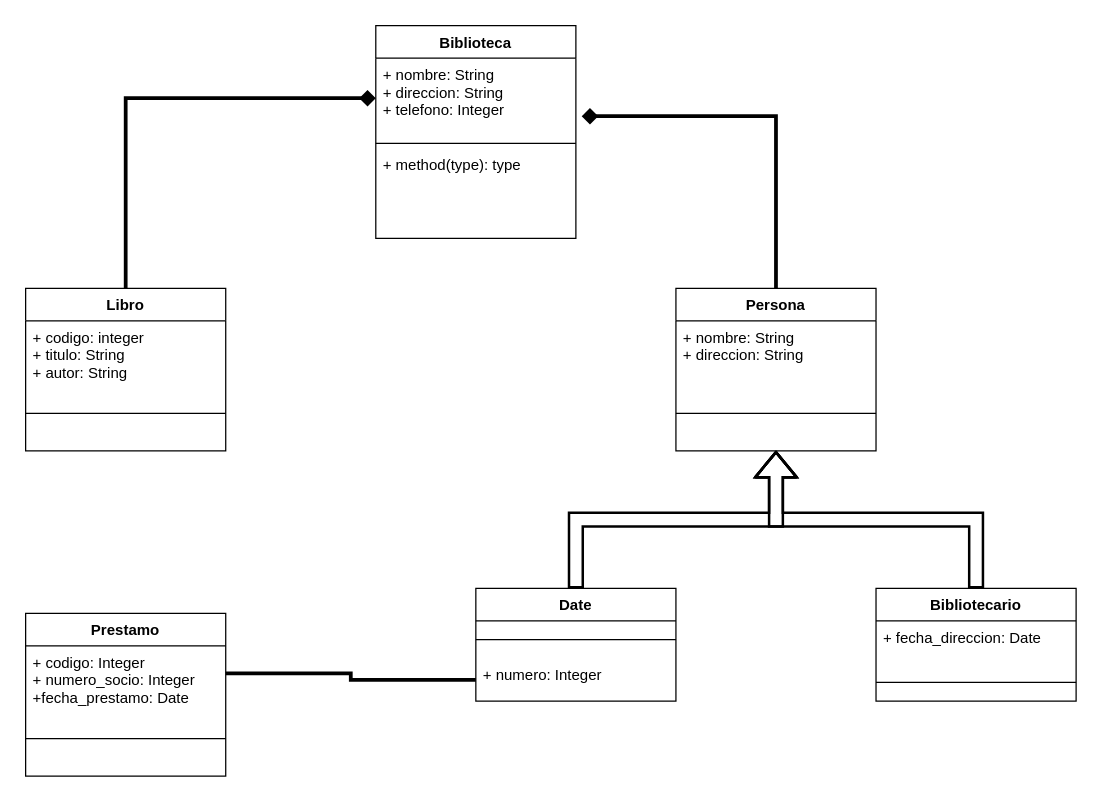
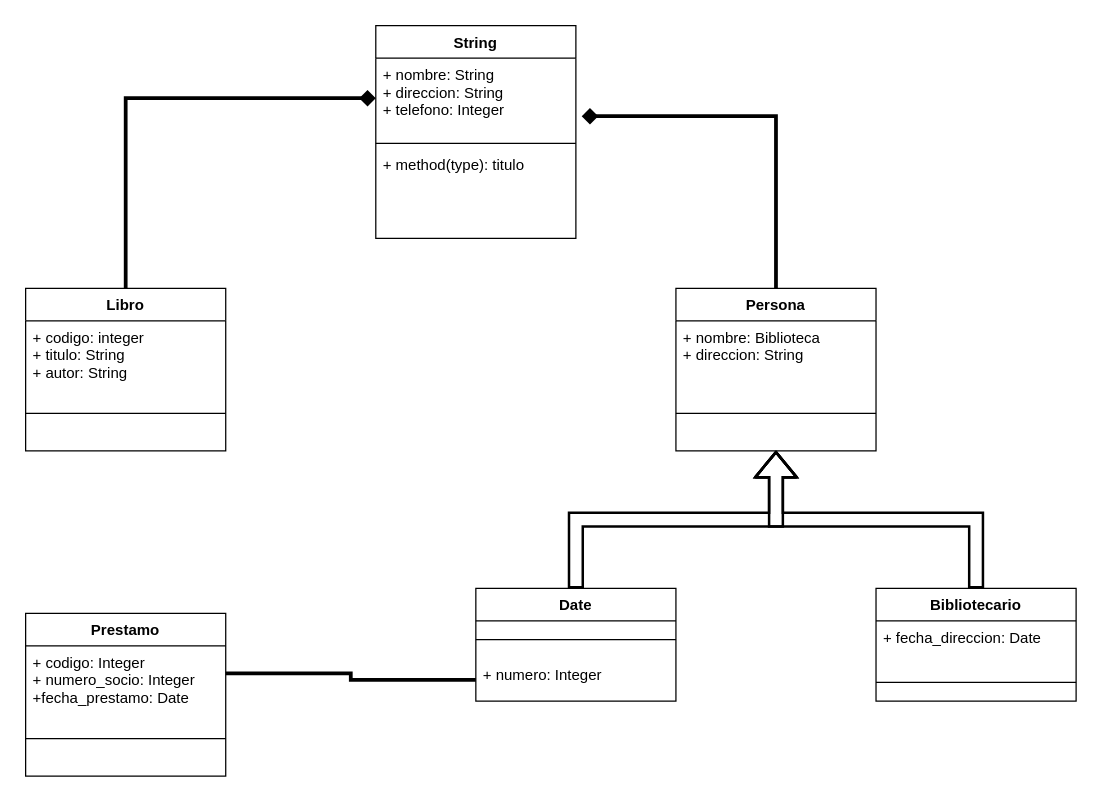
node "Biblioteca": label "Biblioteca" -> "String"
node "+ method(type): type": label "+ method(type): type" -> "+ method(type): titulo"
node "+ nombre: String + direccion: String": label "+ nombre: String + direccion: String" -> "+ nombre: Biblioteca + direccion: String"
